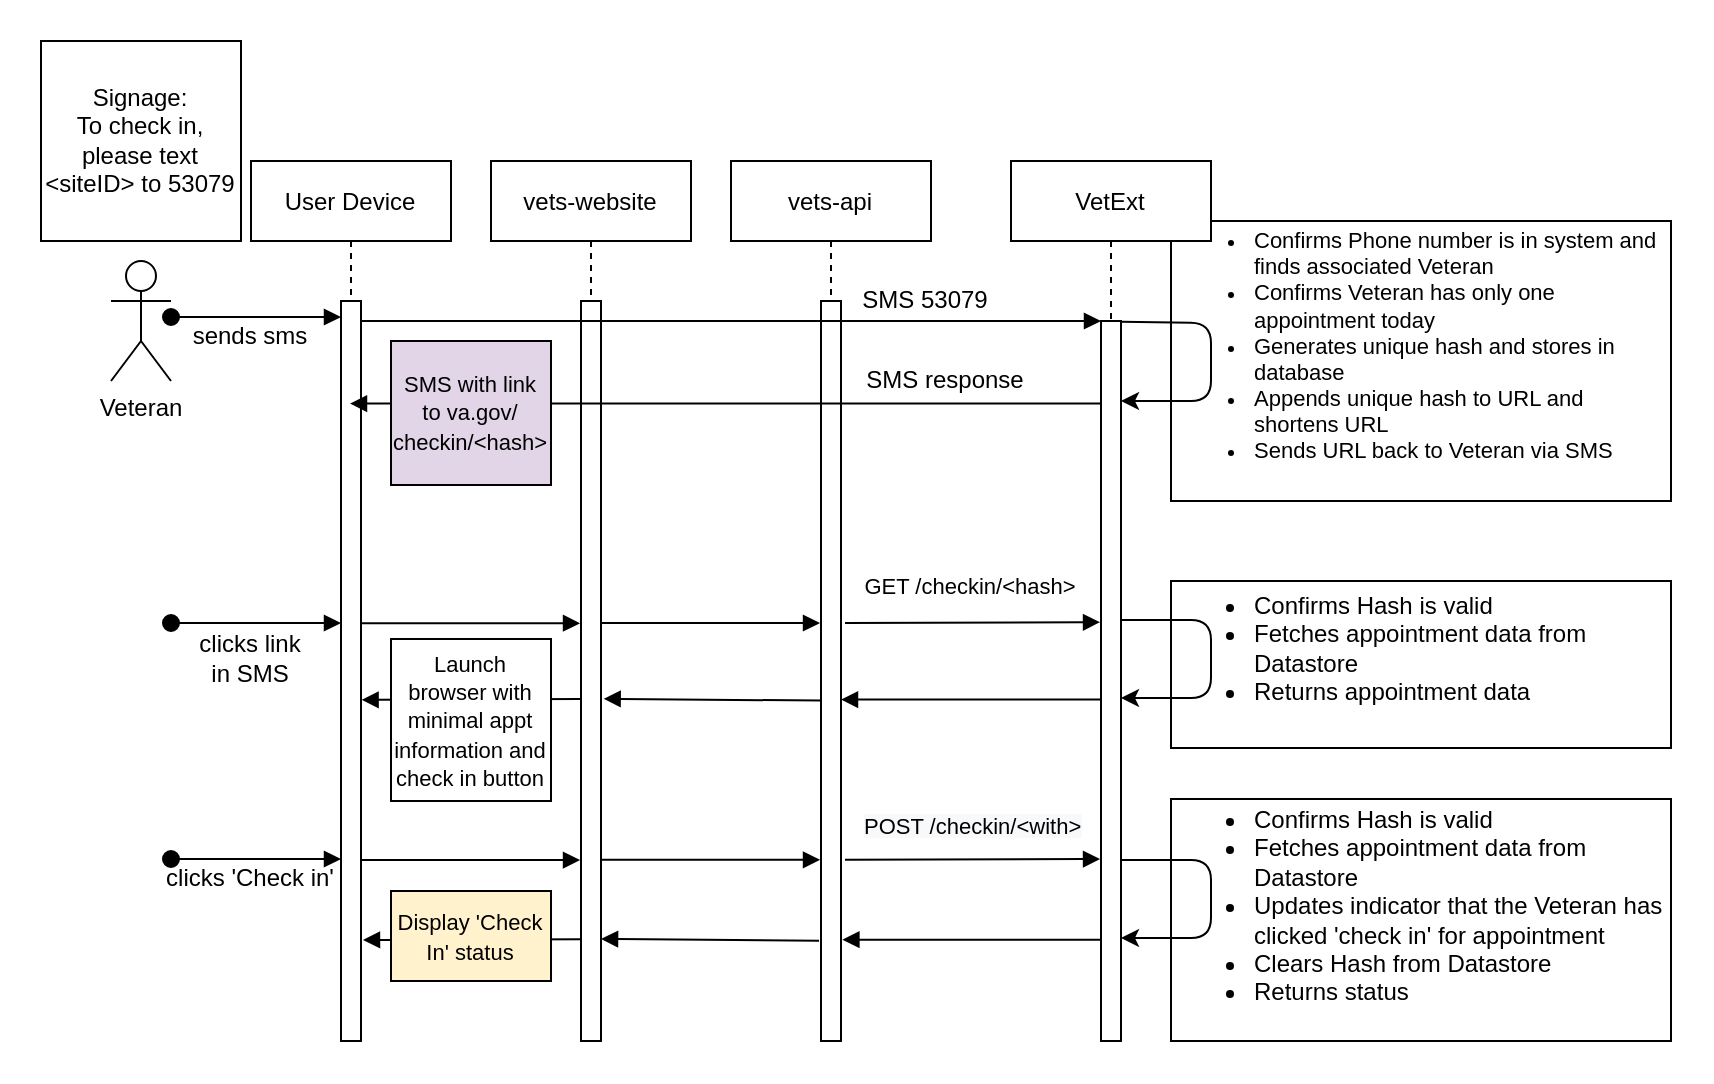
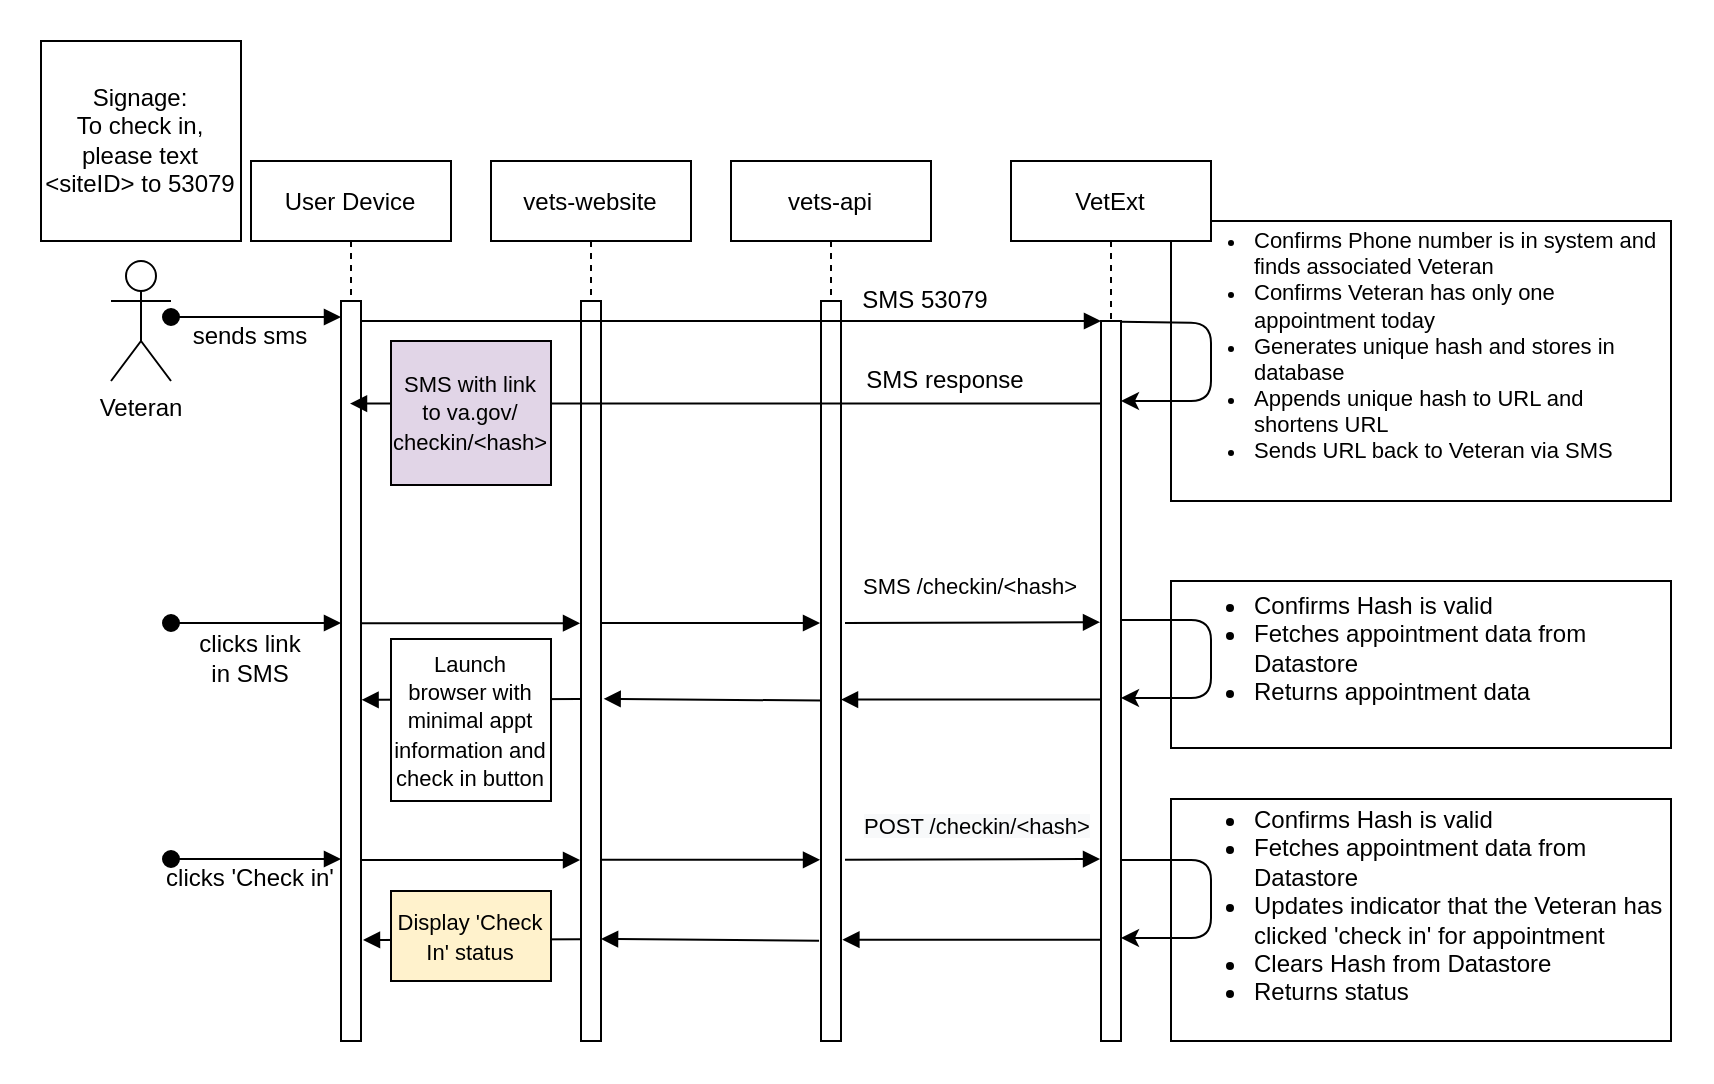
node "GET /checkin/<hash>": label "GET /checkin/<hash>" -> "SMS /checkin/<hash>"
node "POST /checkin/<with>": label "POST /checkin/<with>" -> "POST /checkin/<hash>"
